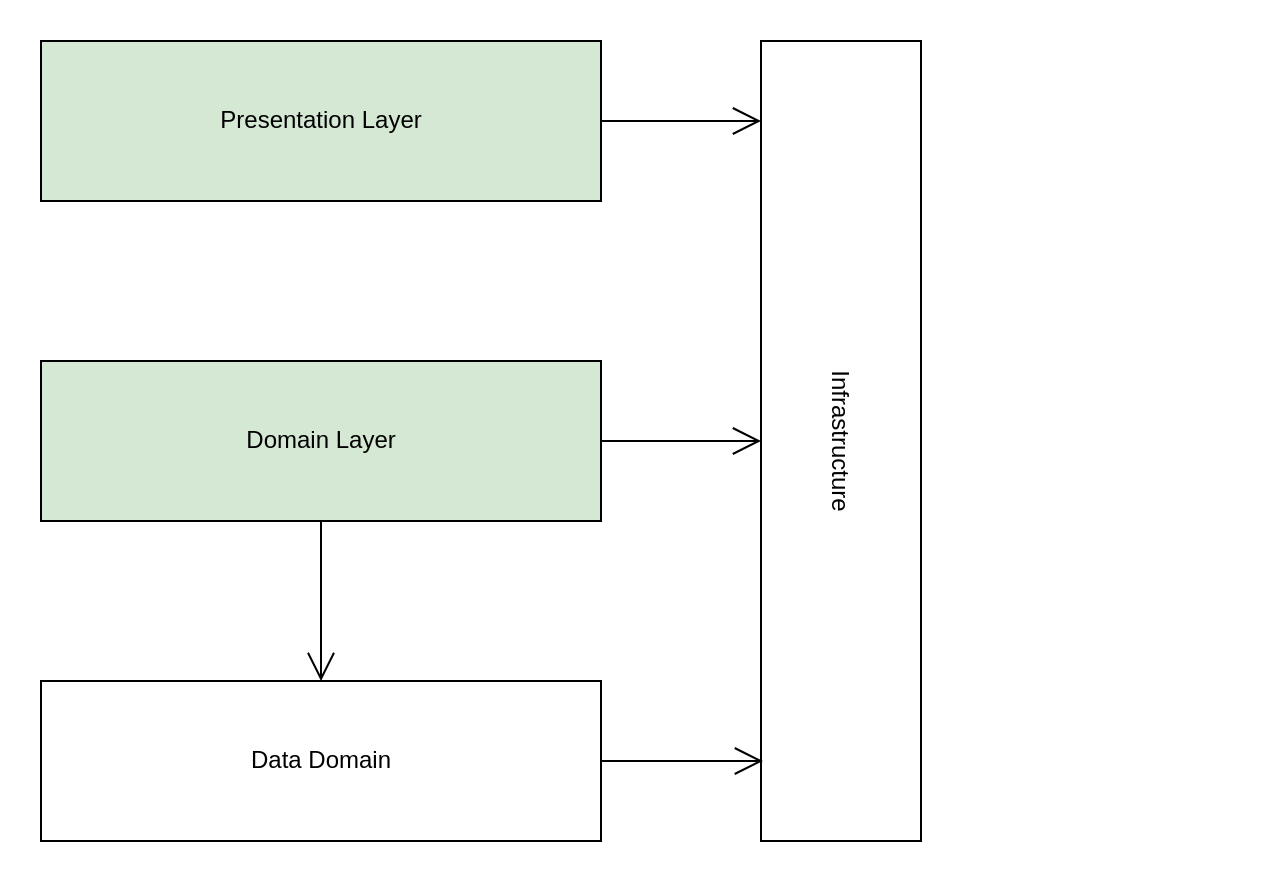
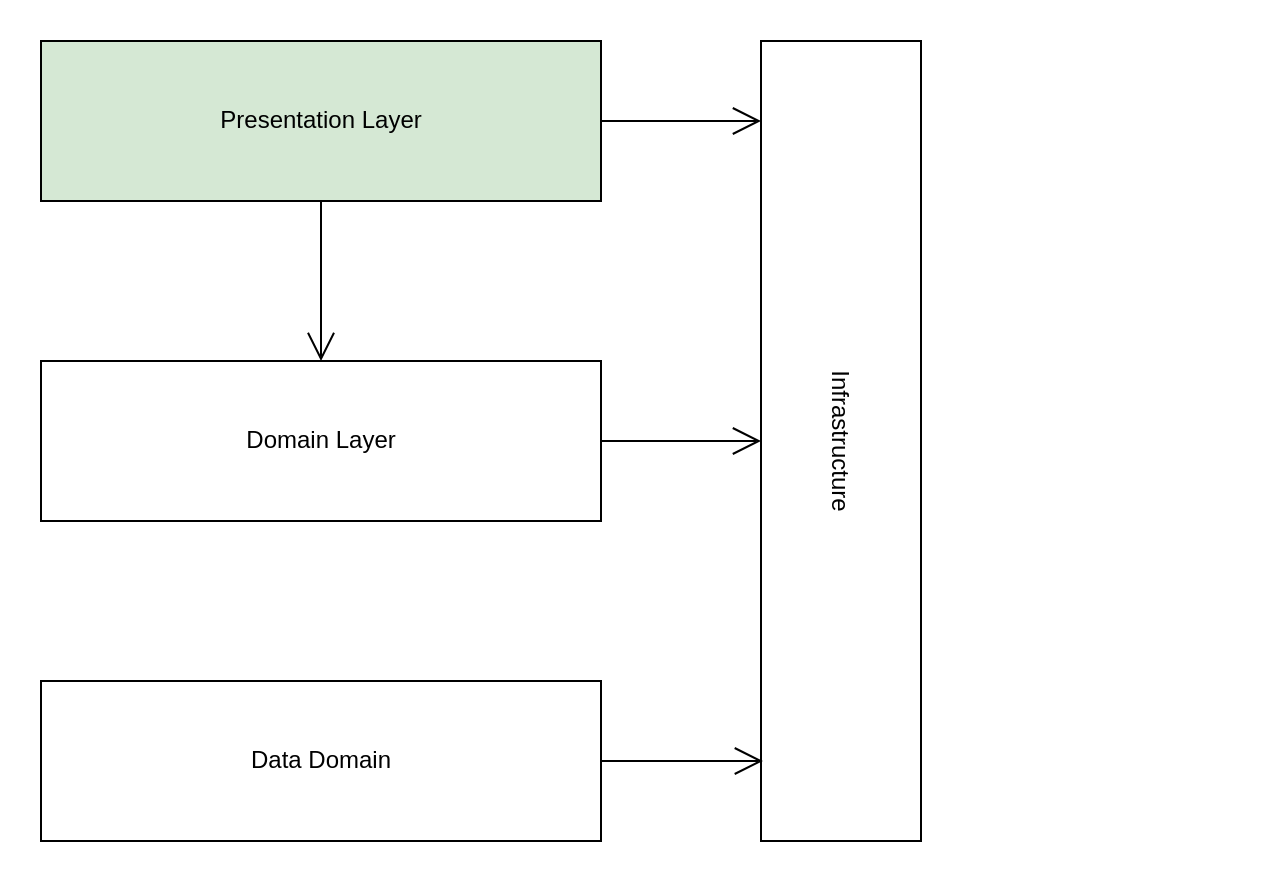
edge "Presentation Layer" -> "Domain Layer": added
node "Domain Layer": fillcolor #d5e8d4 -> #ffffff
edge "Domain Layer" -> "Data Domain": removed
